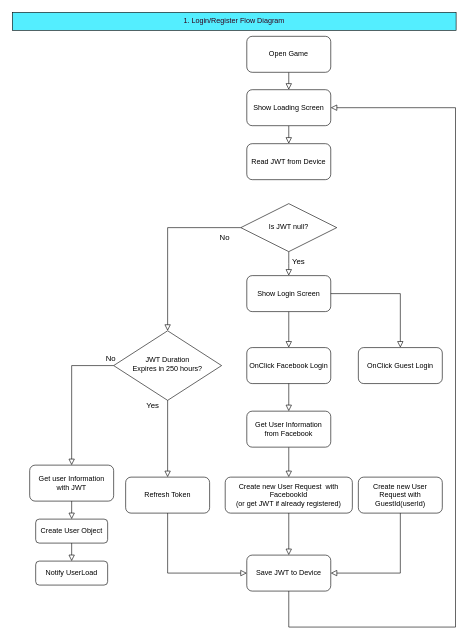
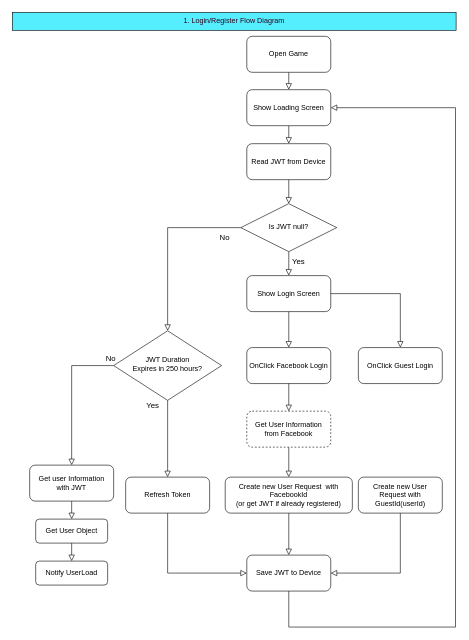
edge "Read JWT from Device" -> "Is JWT null?": added
node "Get User Information from Facebook": style solid -> dashed
node "Create User Object": label "Create User Object" -> "Get User Object"
